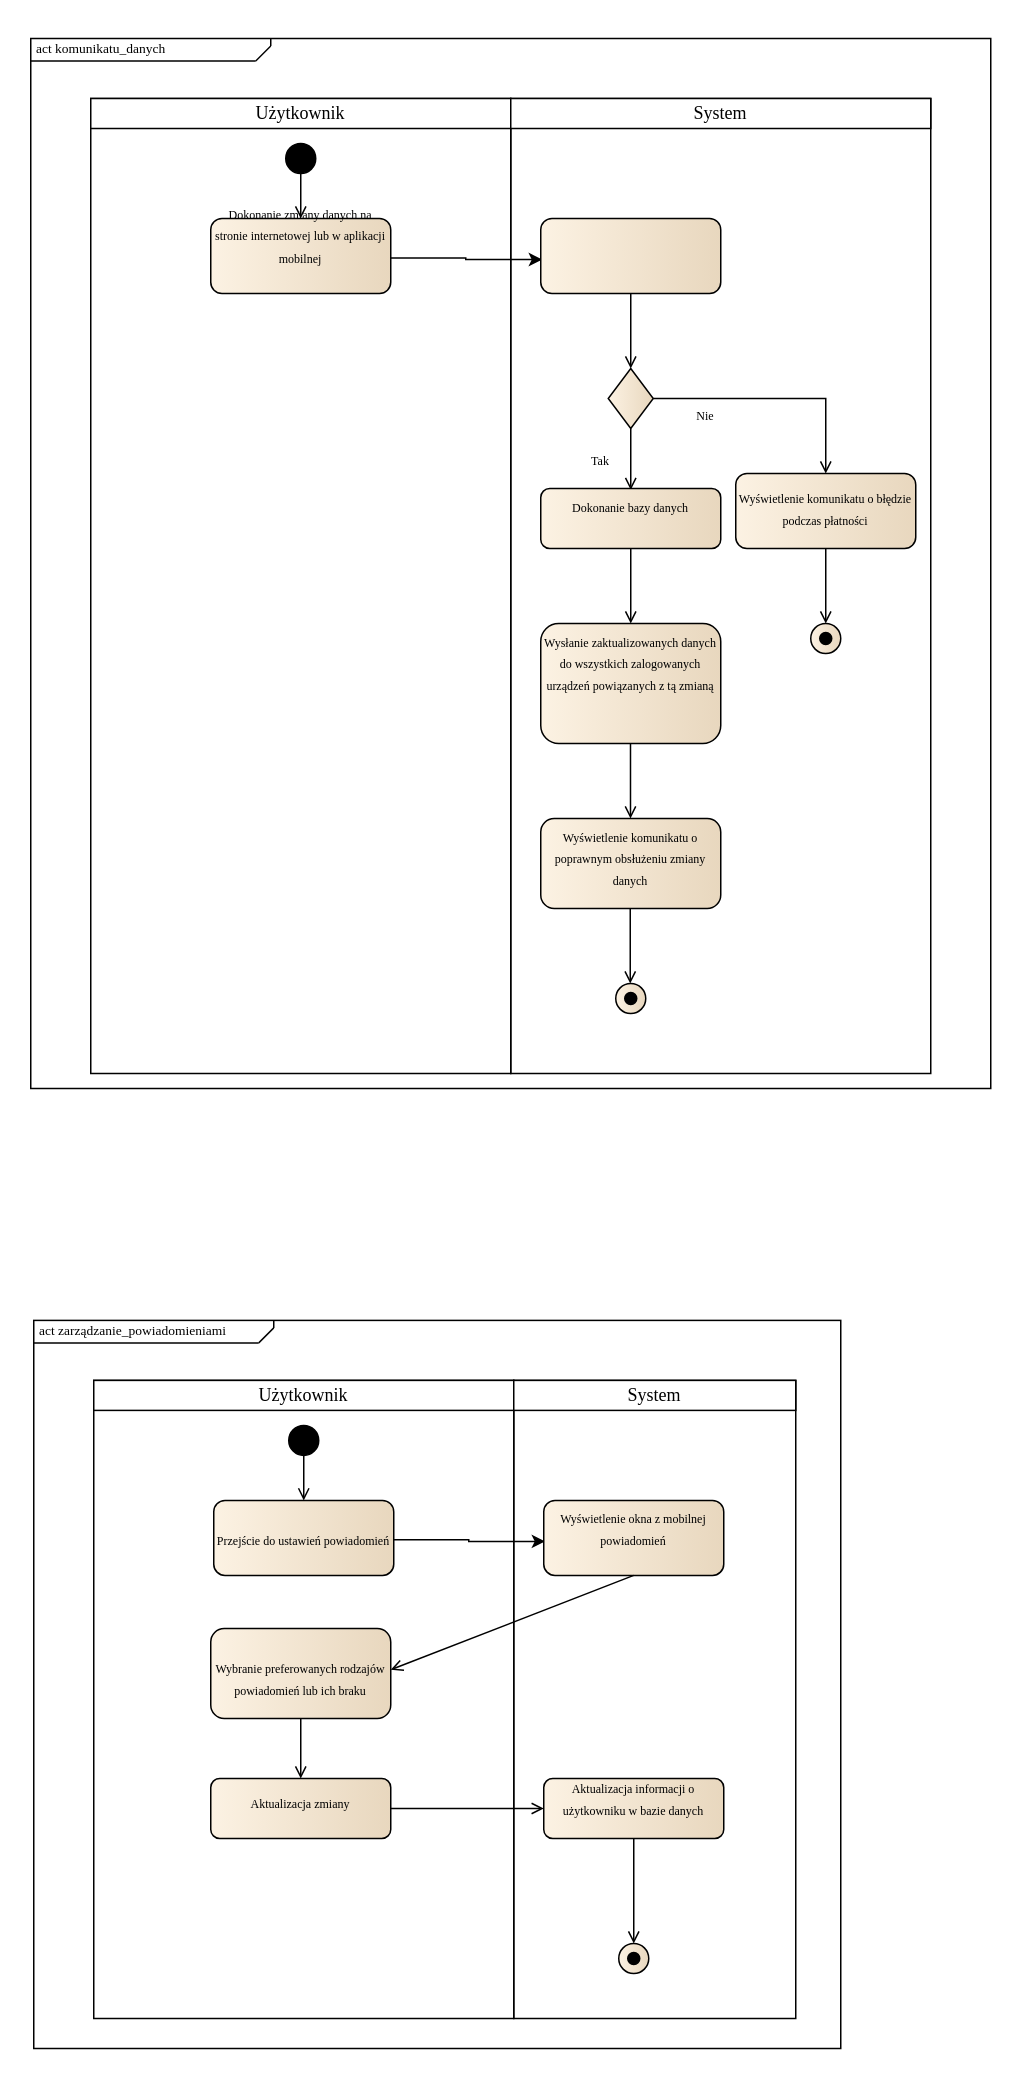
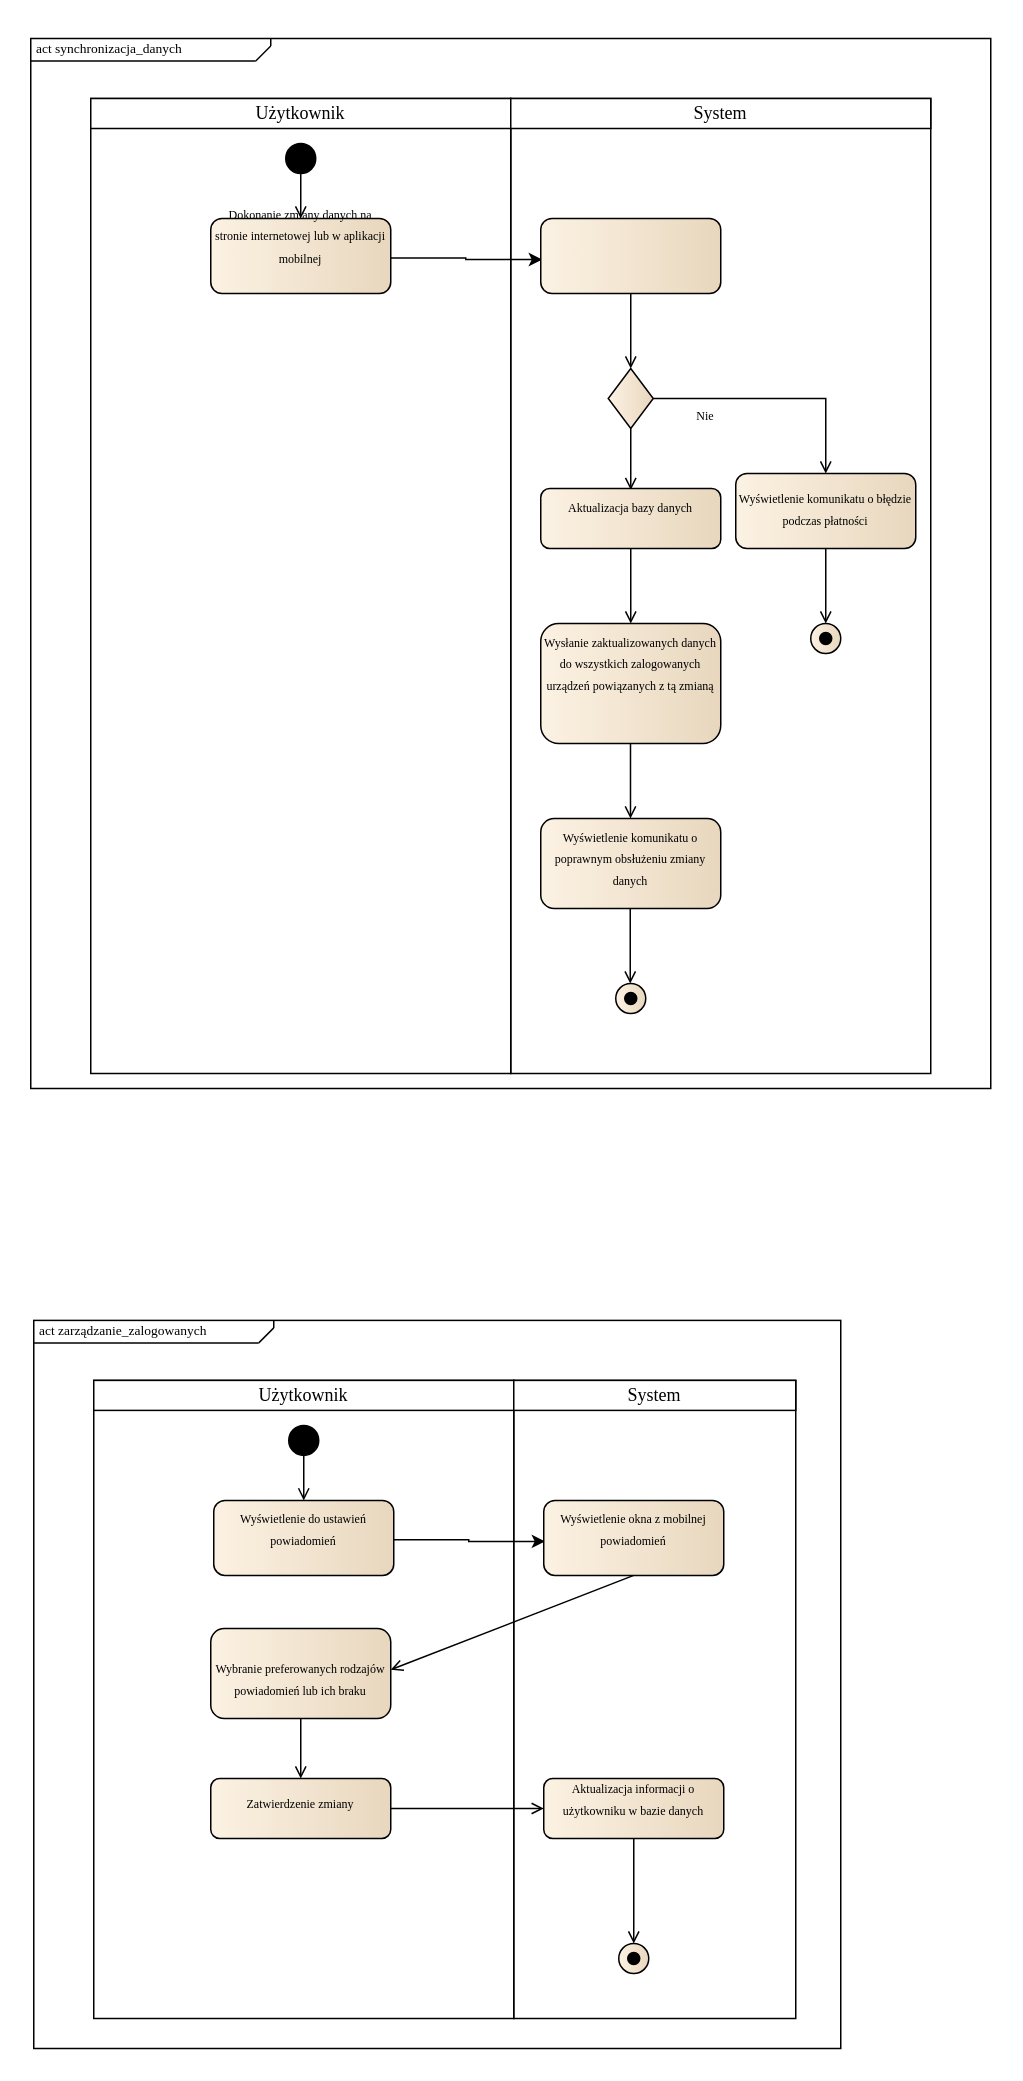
node "act komunikatu_danych": label "act komunikatu_danych" -> "act synchronizacja_danych"
node "Tak": removed
node "Dokonanie bazy danych": label "Dokonanie bazy danych" -> "Aktualizacja bazy danych"
node "act zarządzanie_powiadomieniami": label "act zarządzanie_powiadomieniami" -> "act zarządzanie_zalogowanych"
node "Przejście do ustawień powiadomień": label "Przejście do ustawień powiadomień" -> "Wyświetlenie do ustawień powiadomień"
node "Aktualizacja zmiany": label "Aktualizacja zmiany" -> "Zatwierdzenie zmiany"
